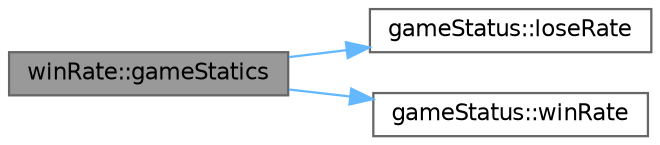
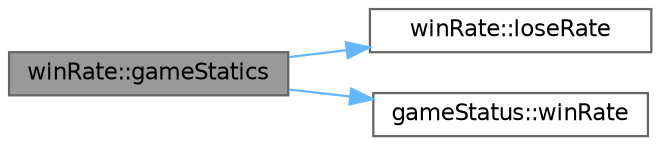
node "gameStatus::loseRate": label "gameStatus::loseRate" -> "winRate::loseRate"
